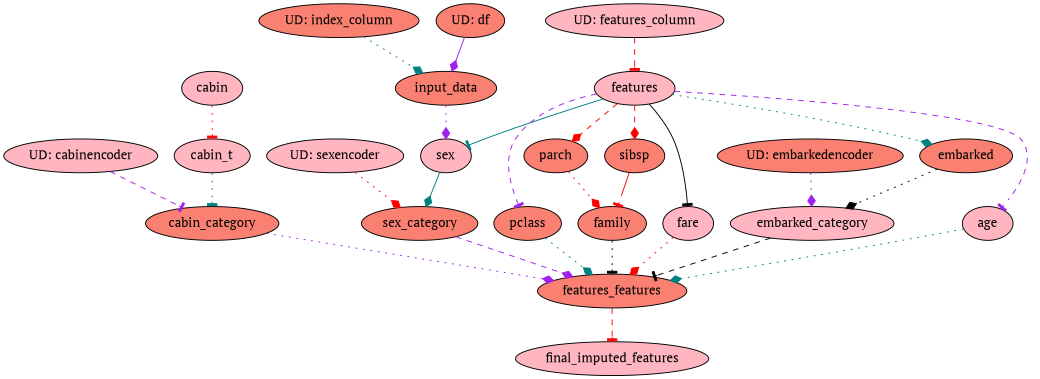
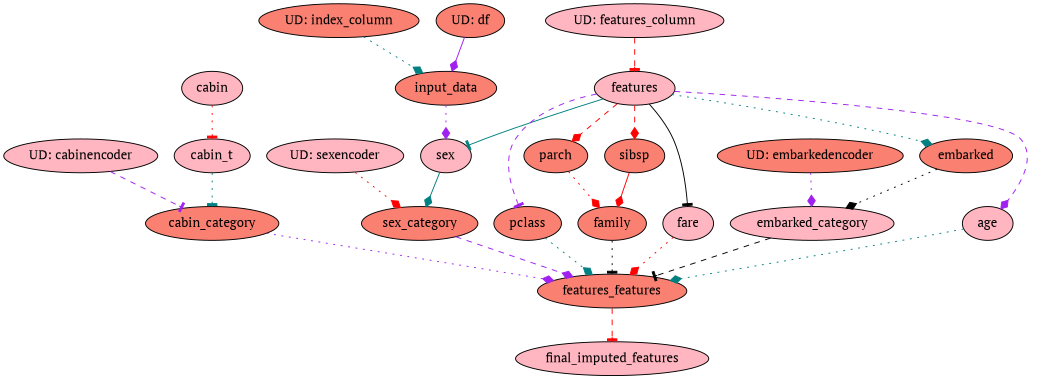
edge "features" -> "age": arrowhead tee -> diamond
edge "sibsp" -> "family": arrowhead tee -> diamond
